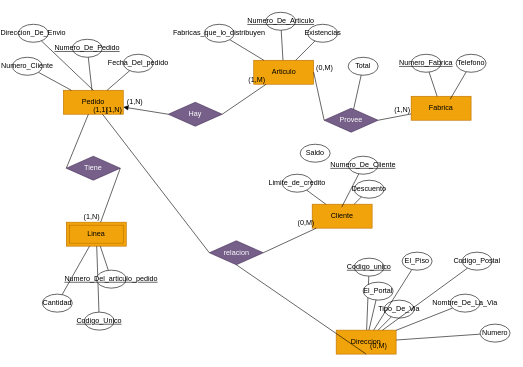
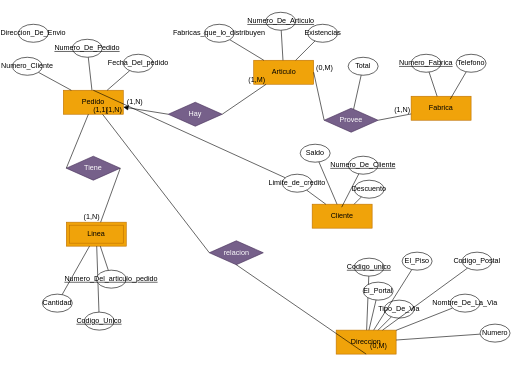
edge "Direccion_De_Envio" -- "Pedido": now "Limite_de_credito" -- "Pedido"
edge "Saldo" -- "Cliente": added
edge "Cliente" -- "relacion": removed, label "(0,M)"
